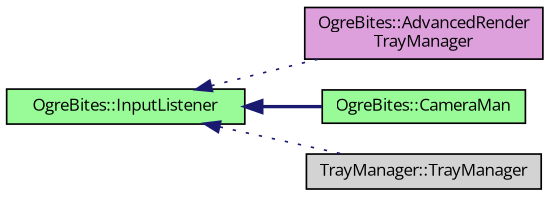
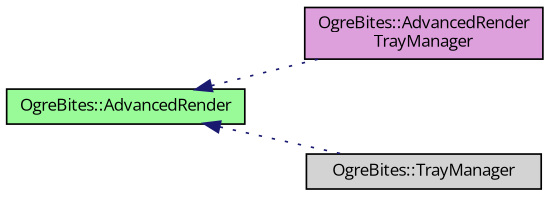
node "OgreBites::InputListener": label "OgreBites::InputListener" -> "OgreBites::AdvancedRender"
node "OgreBites::CameraMan": removed
node "TrayManager::TrayManager": label "TrayManager::TrayManager" -> "OgreBites::TrayManager"
